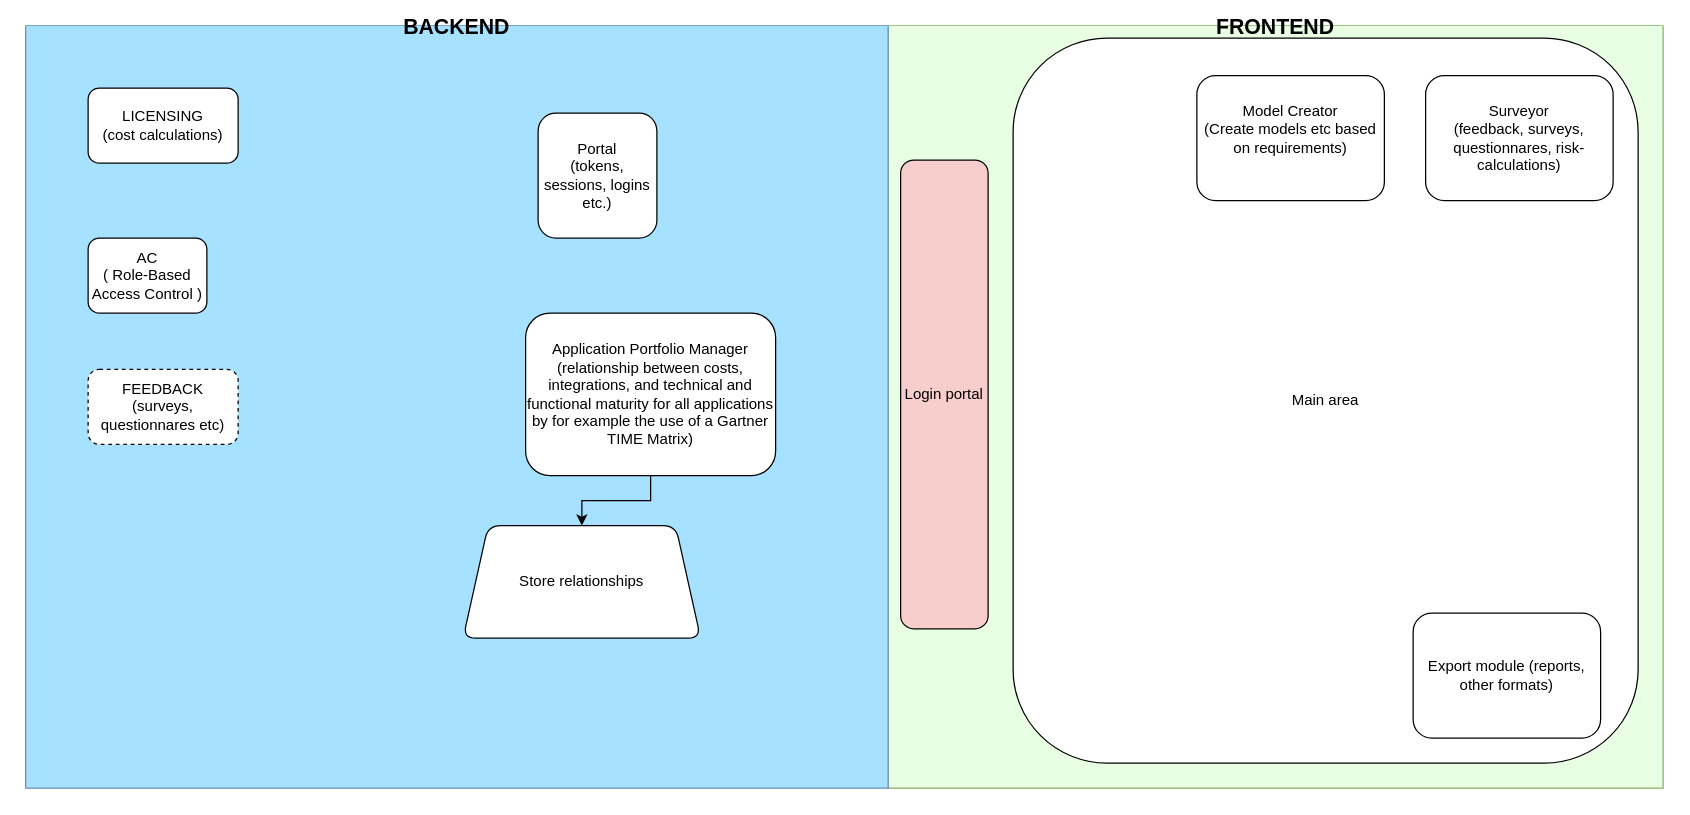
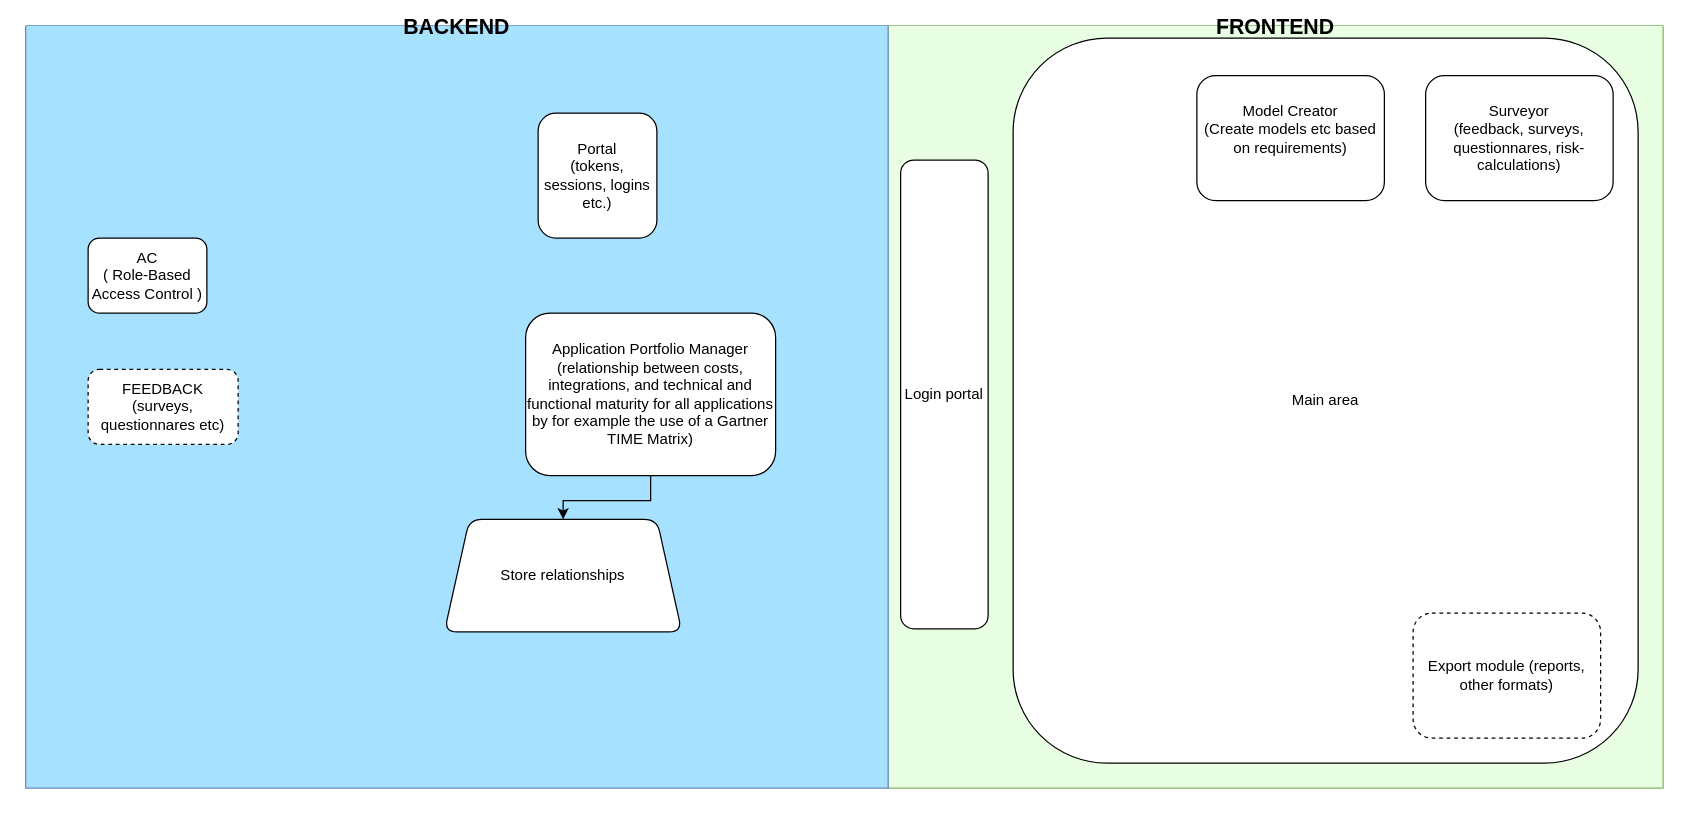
node "LICENSING (cost calculations)": removed
node "Login portal": fillcolor #f8cecc -> #ffffff
node "Store relationships": moved (582, 582) -> (563, 576)
node "Export module (reports, other formats)": style solid -> dashed
